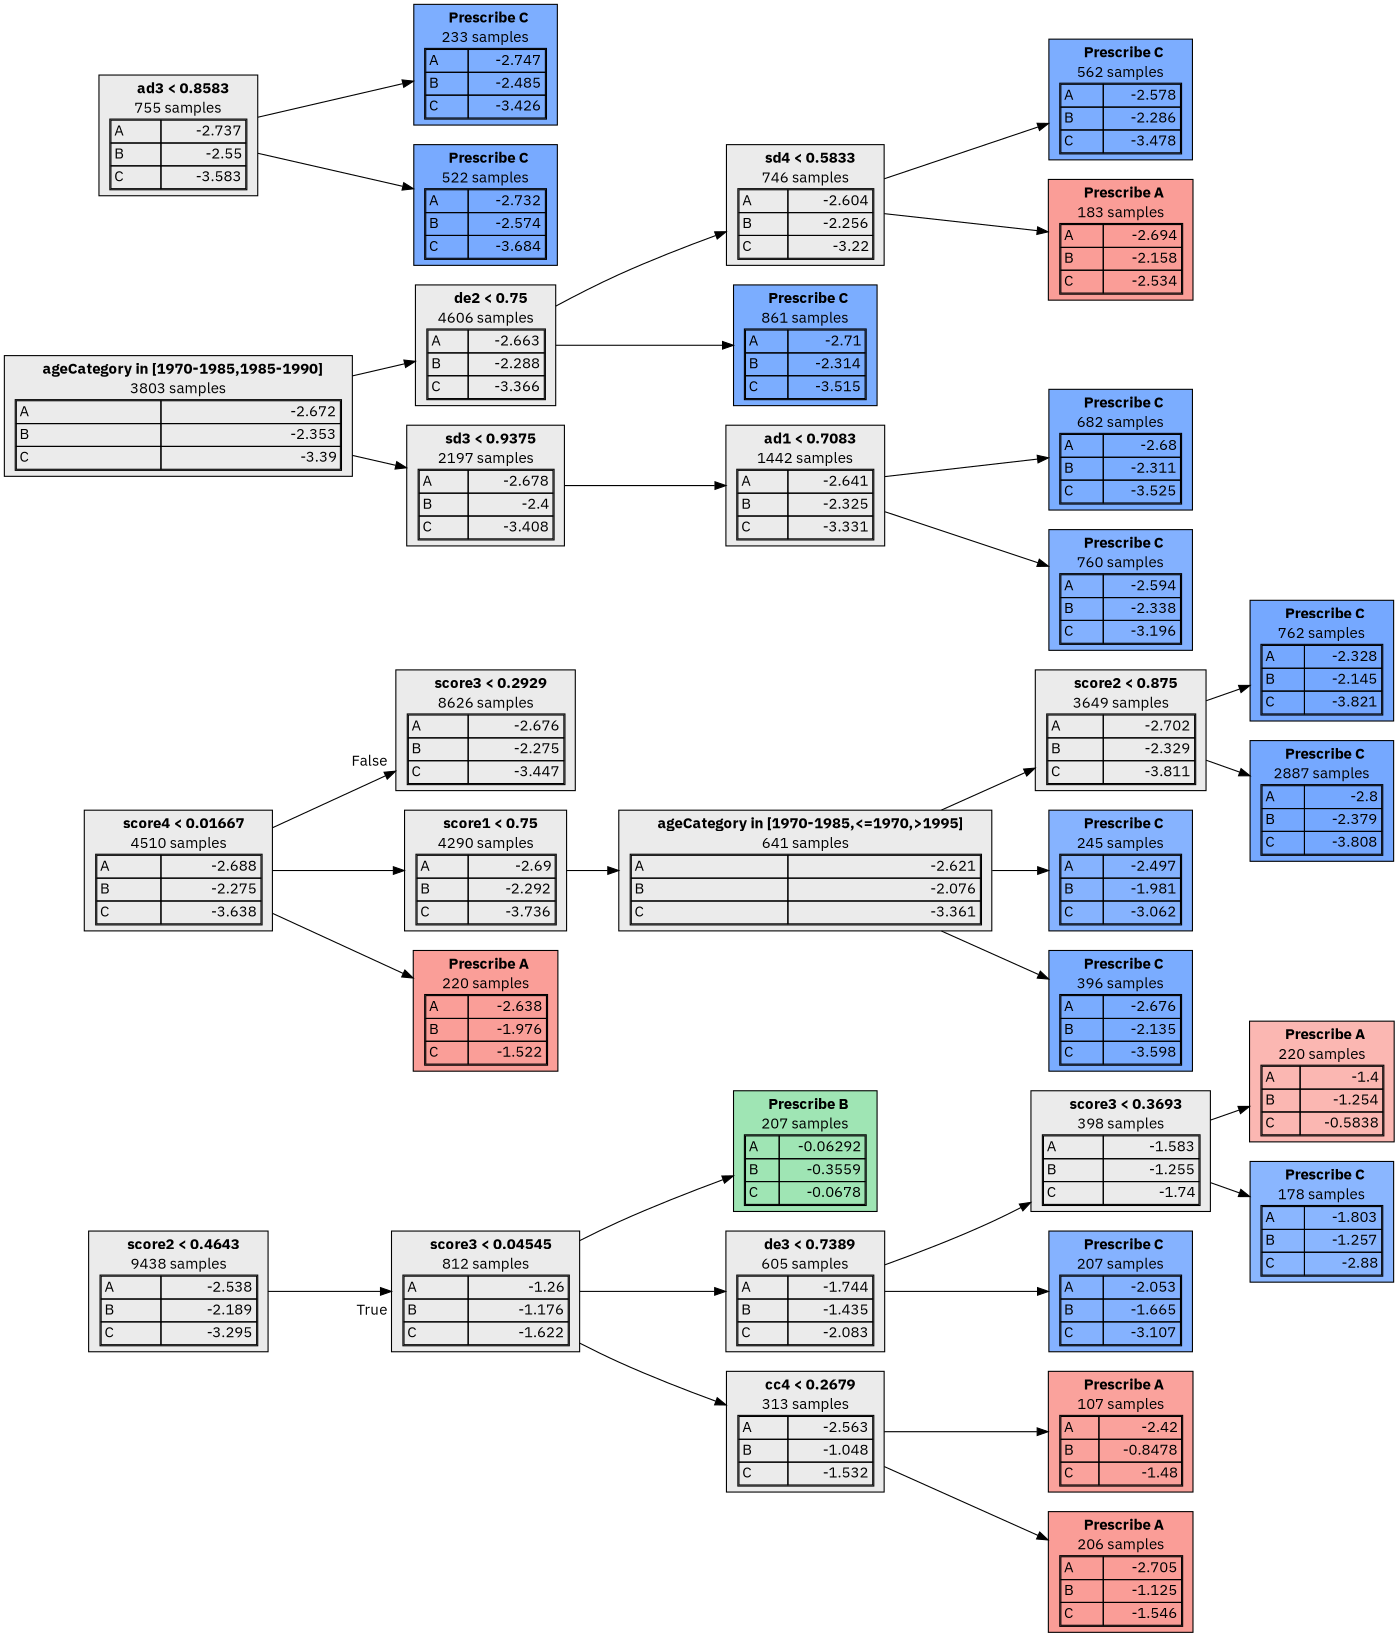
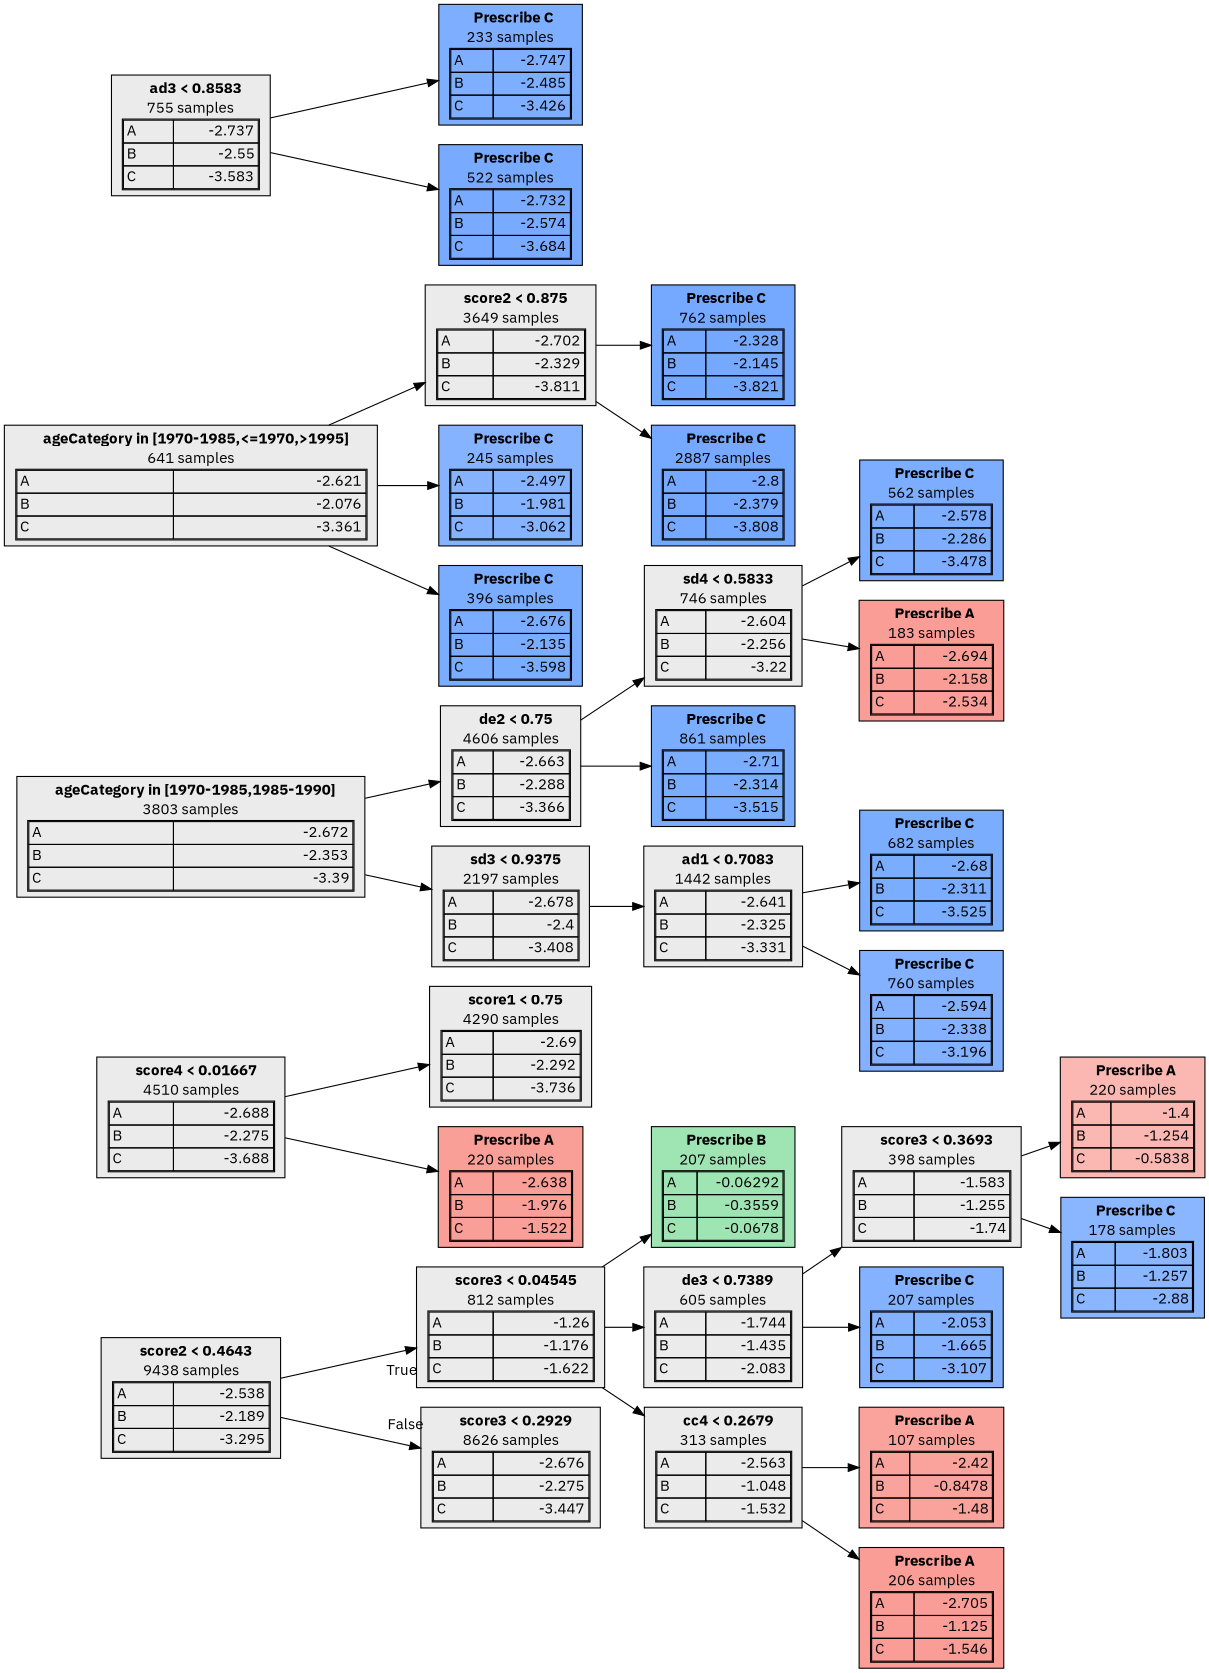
edge "score4 < 0.01667" -> "score3 < 0.2929": now "score2 < 0.4643" -> "score3 < 0.2929"
edge "score1 < 0.75" -> "ageCategory in [1970-1985,<=1970,>1995]": removed
node "score4 < 0.01667": text "-3.638" -> "-3.688"
